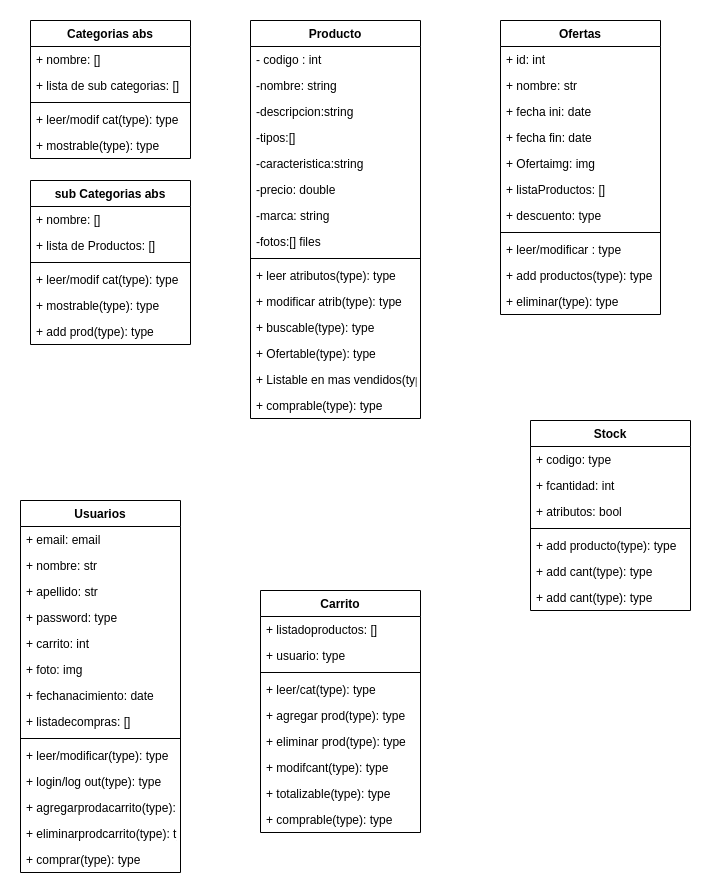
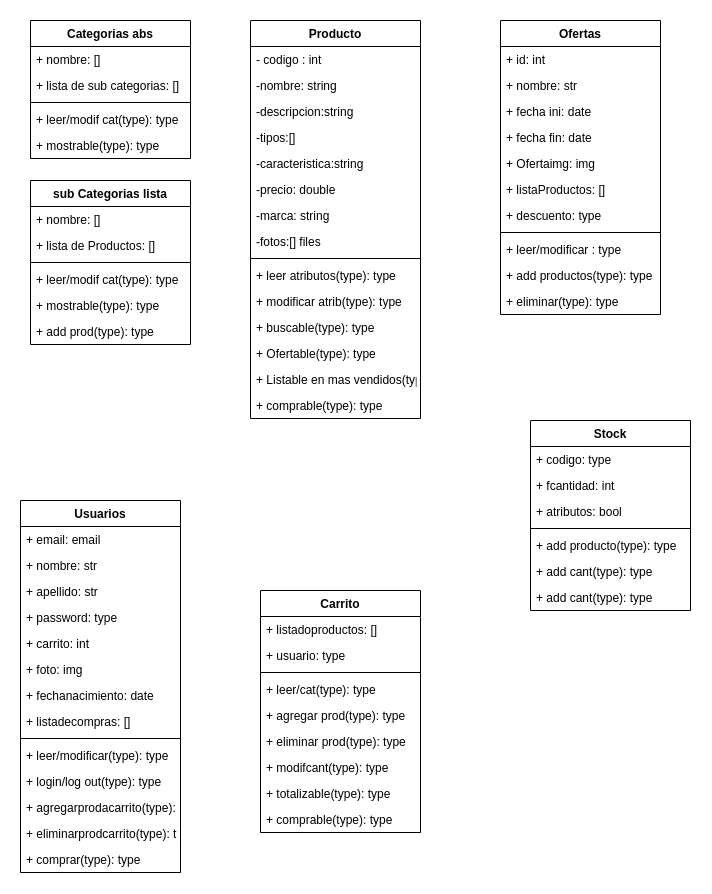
node "sub Categorias abs": label "sub Categorias abs" -> "sub Categorias lista"
